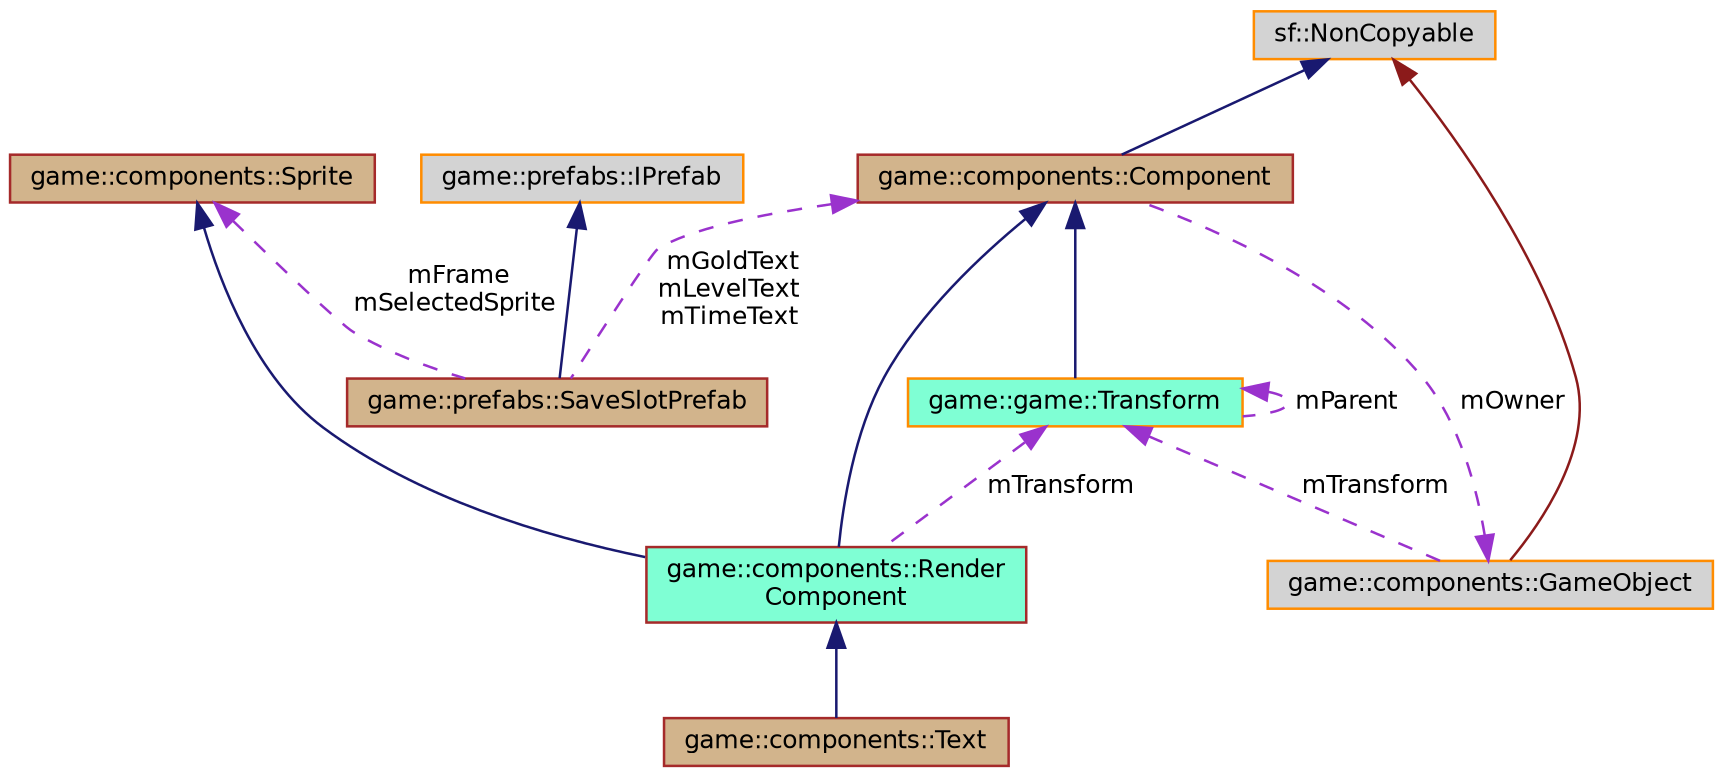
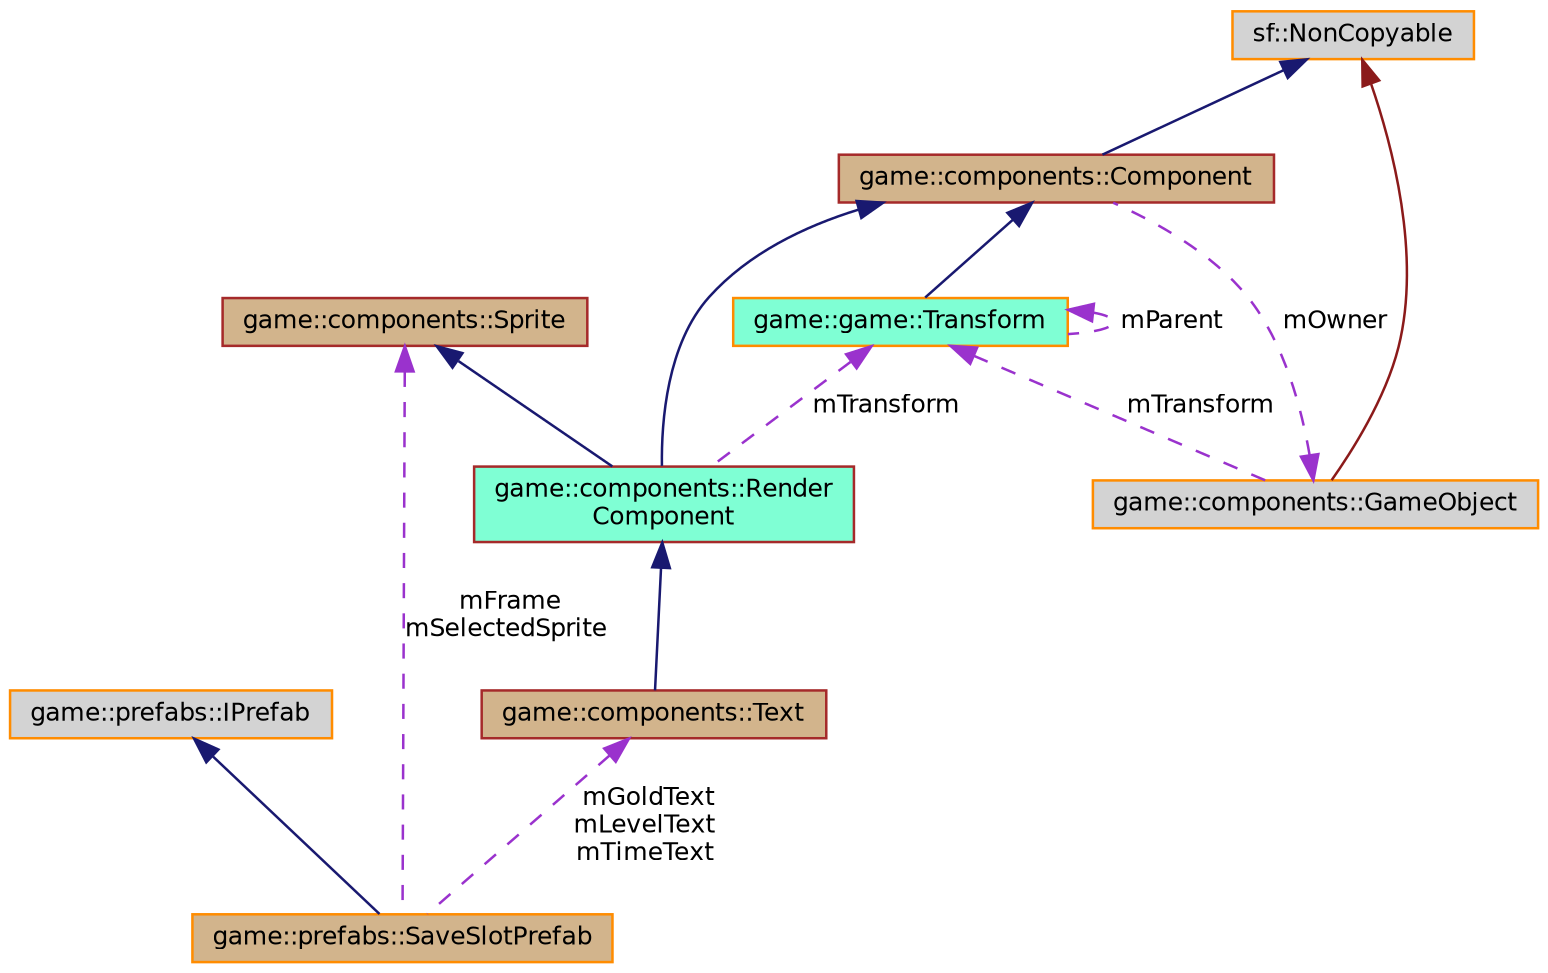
edge "game::prefabs::SaveSlotPrefab" -> "game::components::Component": now "game::prefabs::SaveSlotPrefab" -> "game::components::Text"
node "game::prefabs::SaveSlotPrefab": color brown -> darkorange
